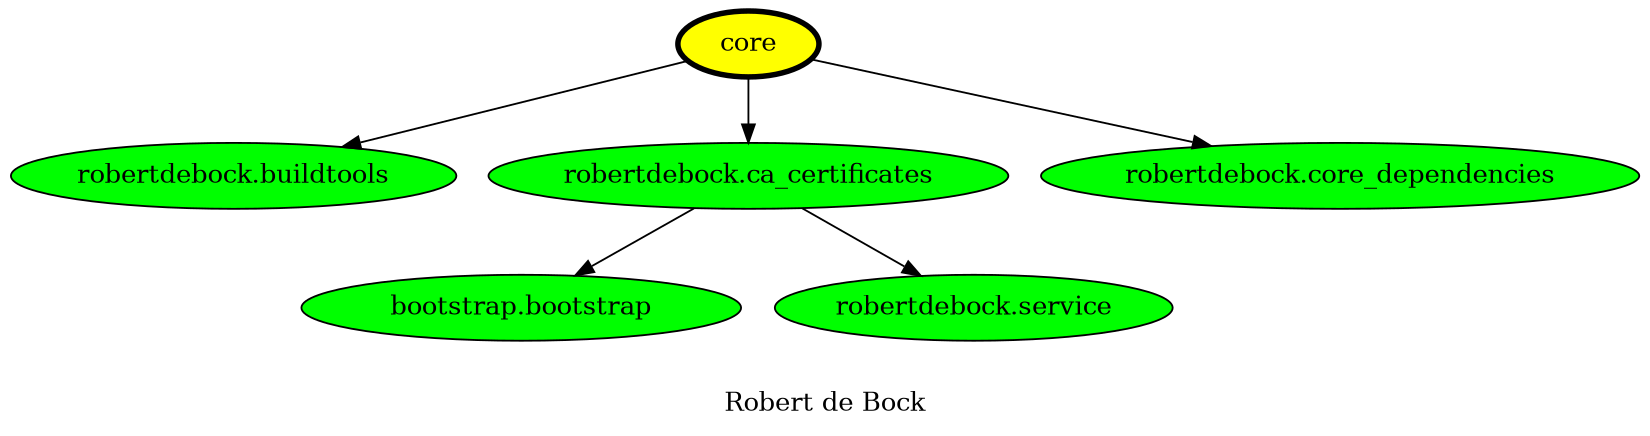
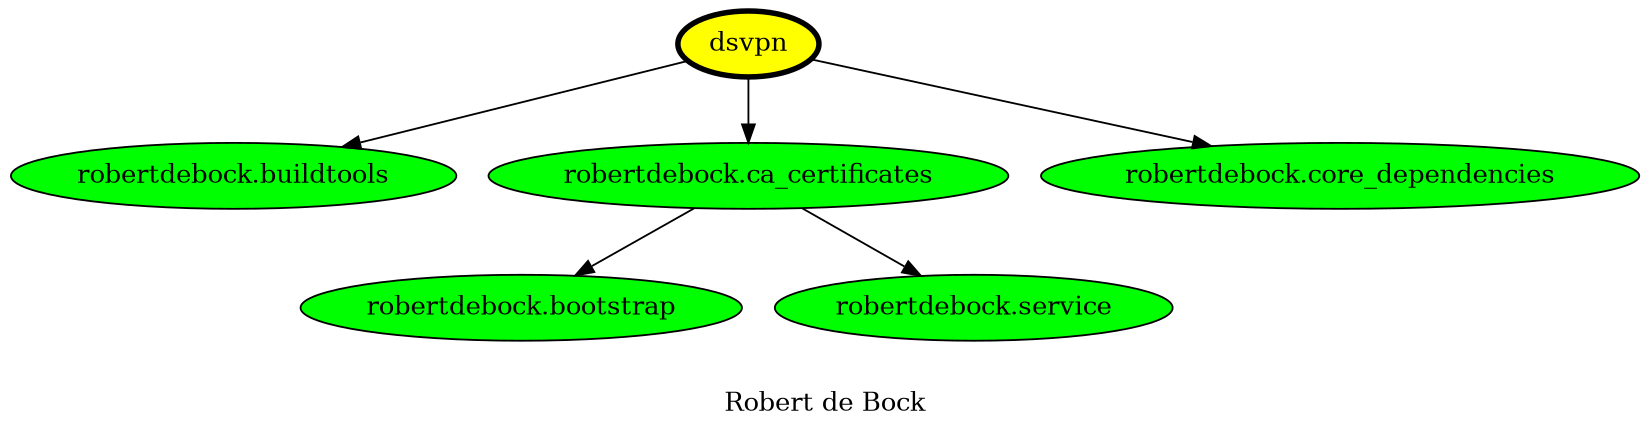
node "core": label "core" -> "dsvpn"
node "bootstrap.bootstrap": label "bootstrap.bootstrap" -> "robertdebock.bootstrap"
